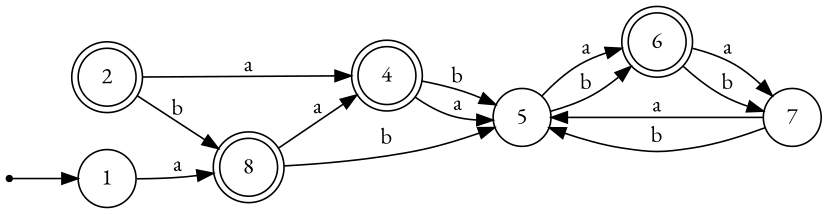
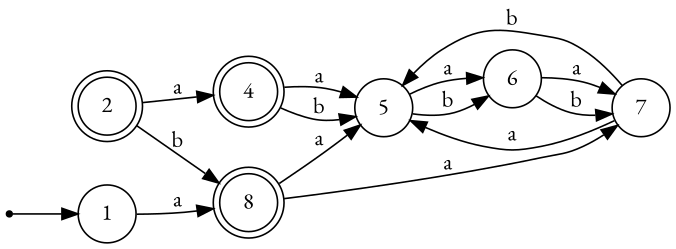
node "6": shape doublecircle -> circle
edge "8" -> "4": now "8" -> "7"
edge "8" -> "5": label "b" -> "a"
